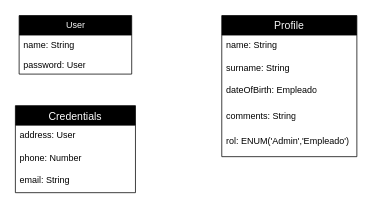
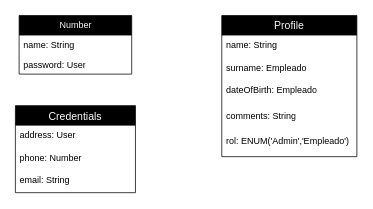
node "User": label "User" -> "Number"
node "surname: String": label "surname: String" -> "surname: Empleado"
